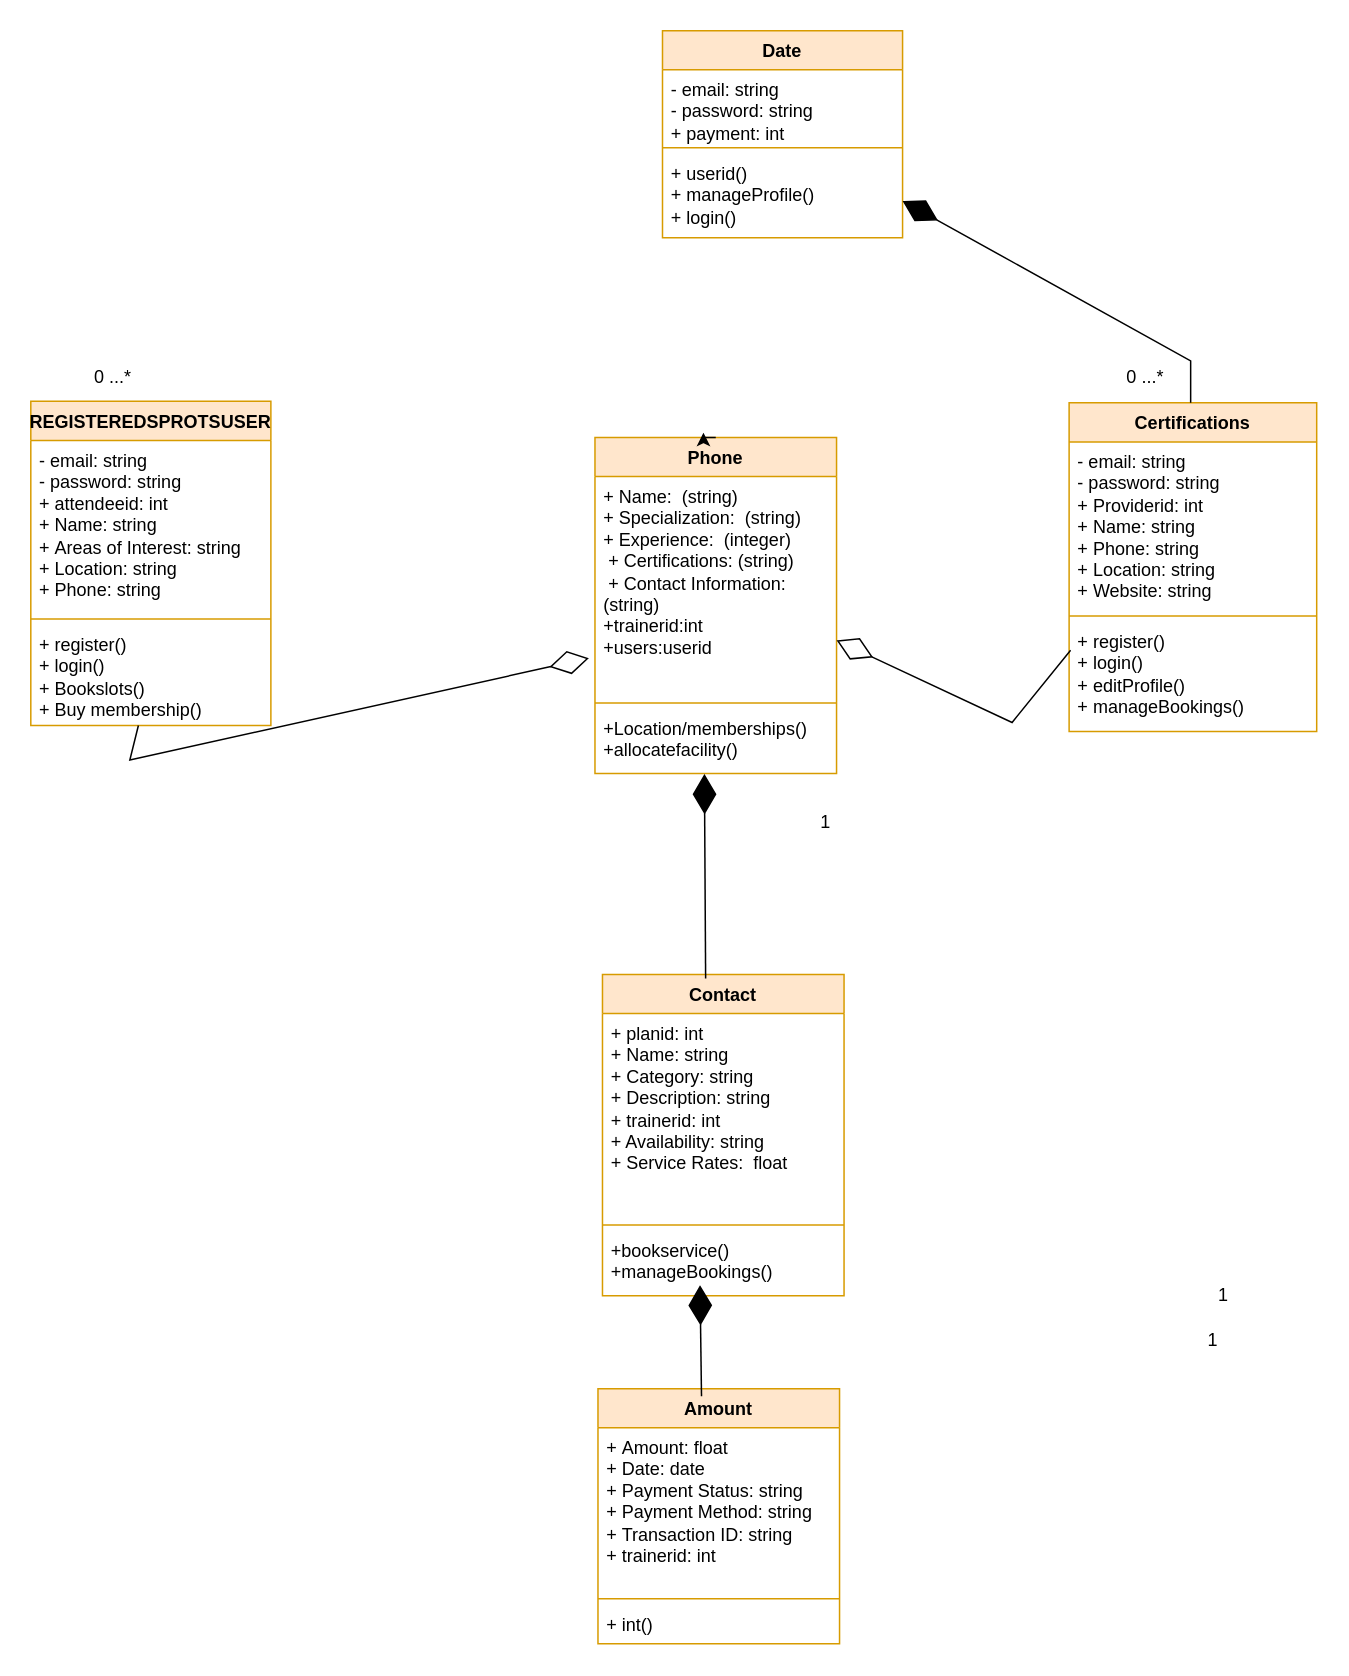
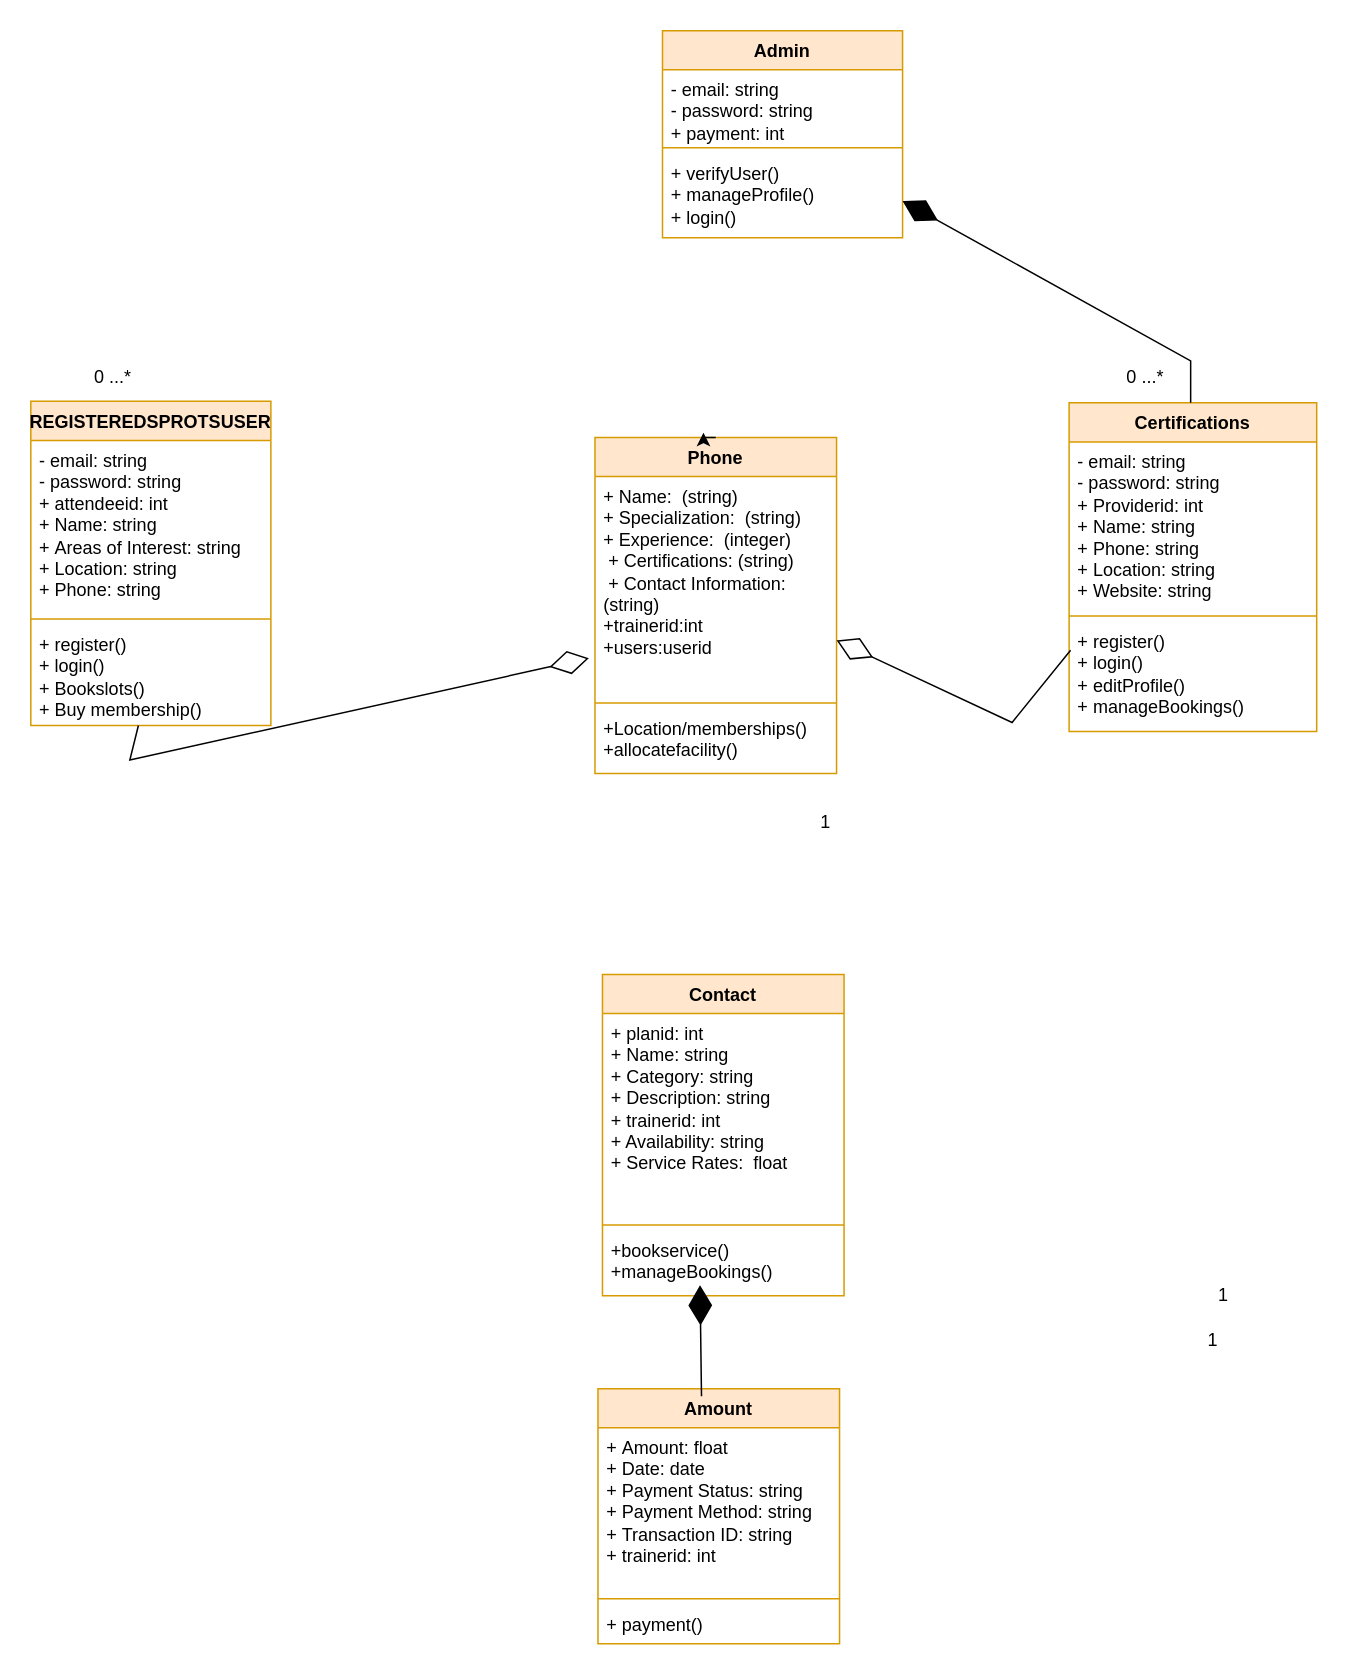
node "Date": label "Date" -> "Admin"
node "+ userid() + manageProfile() + login()": label "+ userid() + manageProfile() + login()" -> "+ verifyUser() + manageProfile() + login()"
edge "Contact" -> "+Location/memberships() +allocatefacility()": removed
node "+ int()": label "+ int()" -> "+ payment()"
